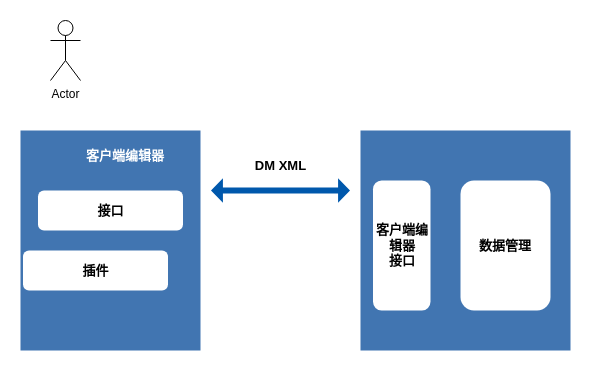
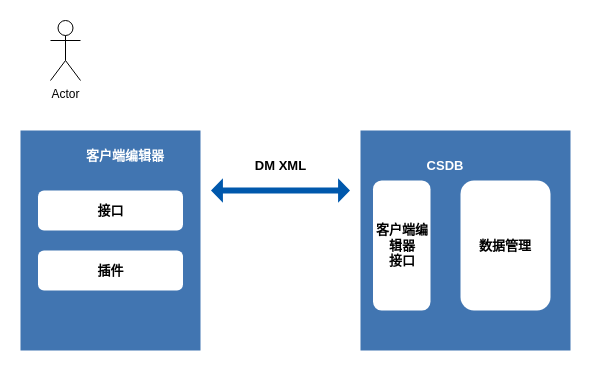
node "CSDB": added
node "插件": moved (96, 271) -> (111, 271)
